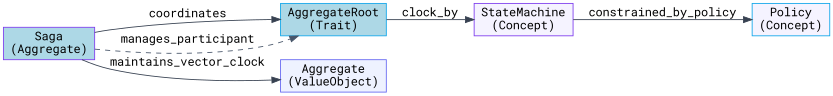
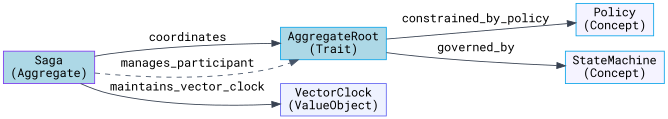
edge "AggregateRoot (Trait)" -> "StateMachine (Concept)": label "clock_by" -> "governed_by"
node "StateMachine (Concept)": color #7c3aed -> #0ea5e9
edge "StateMachine (Concept)" -> "Policy (Concept)": now "AggregateRoot (Trait)" -> "Policy (Concept)"
node "Aggregate (ValueObject)": label "Aggregate (ValueObject)" -> "VectorClock (ValueObject)"
